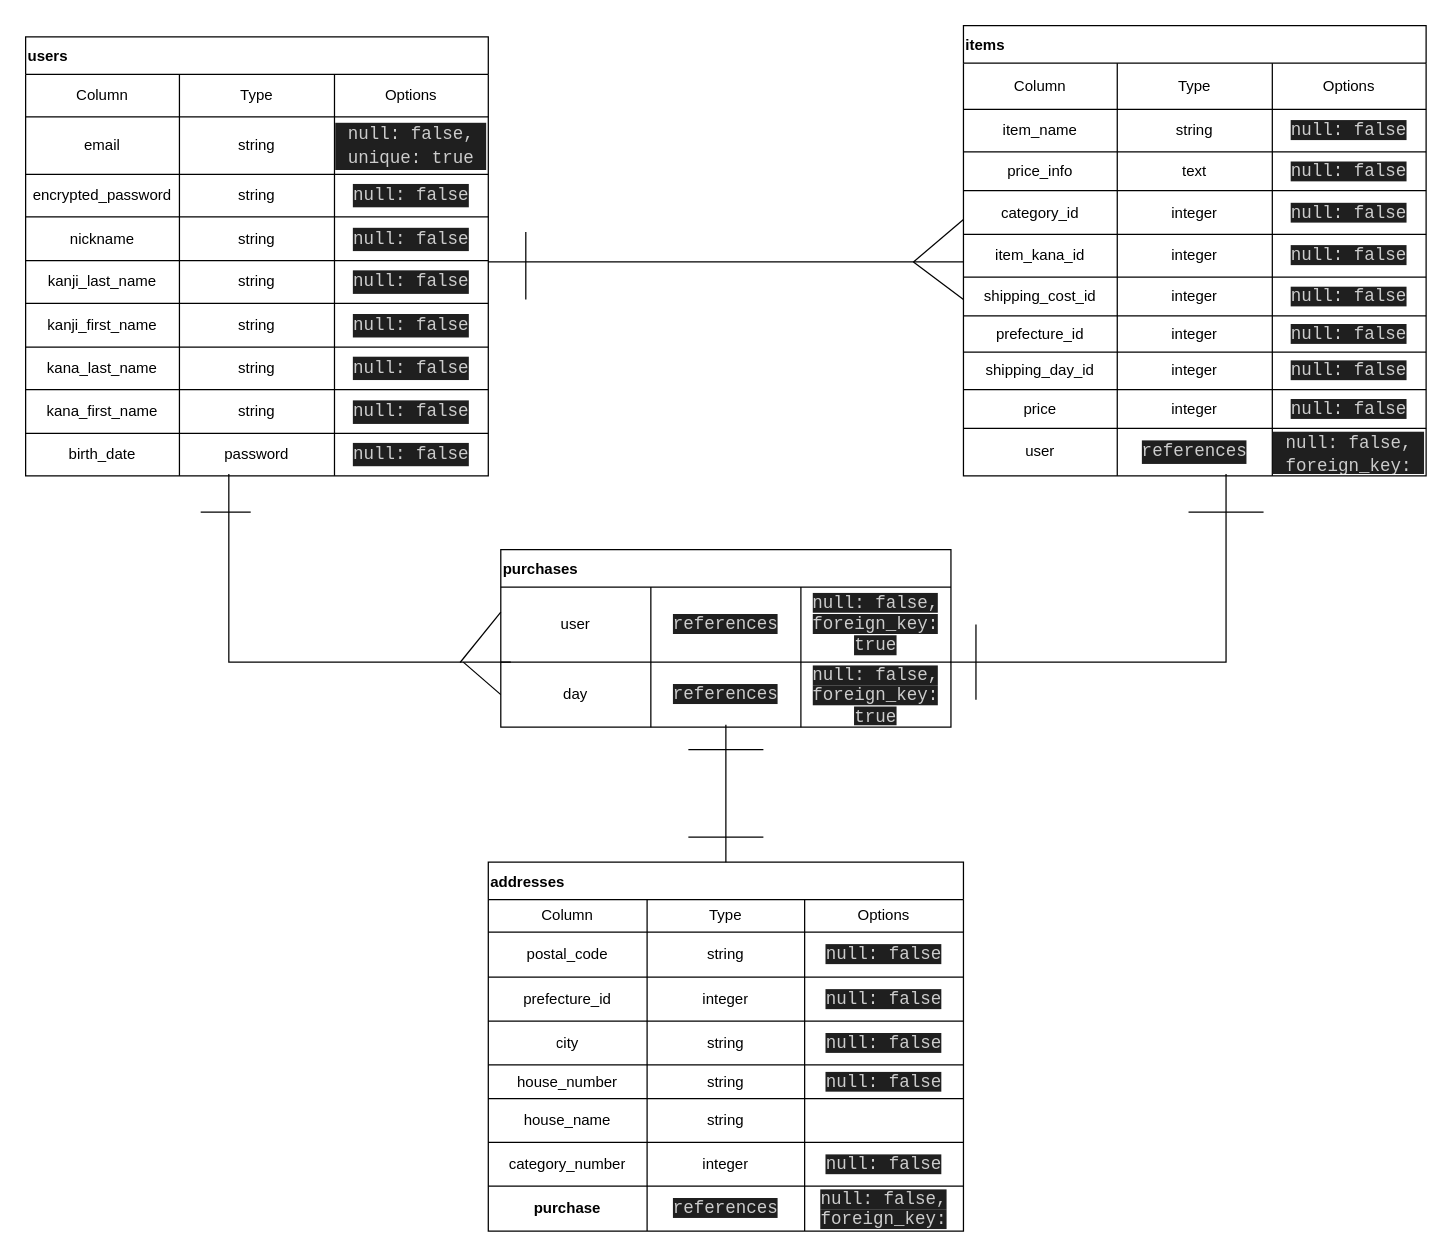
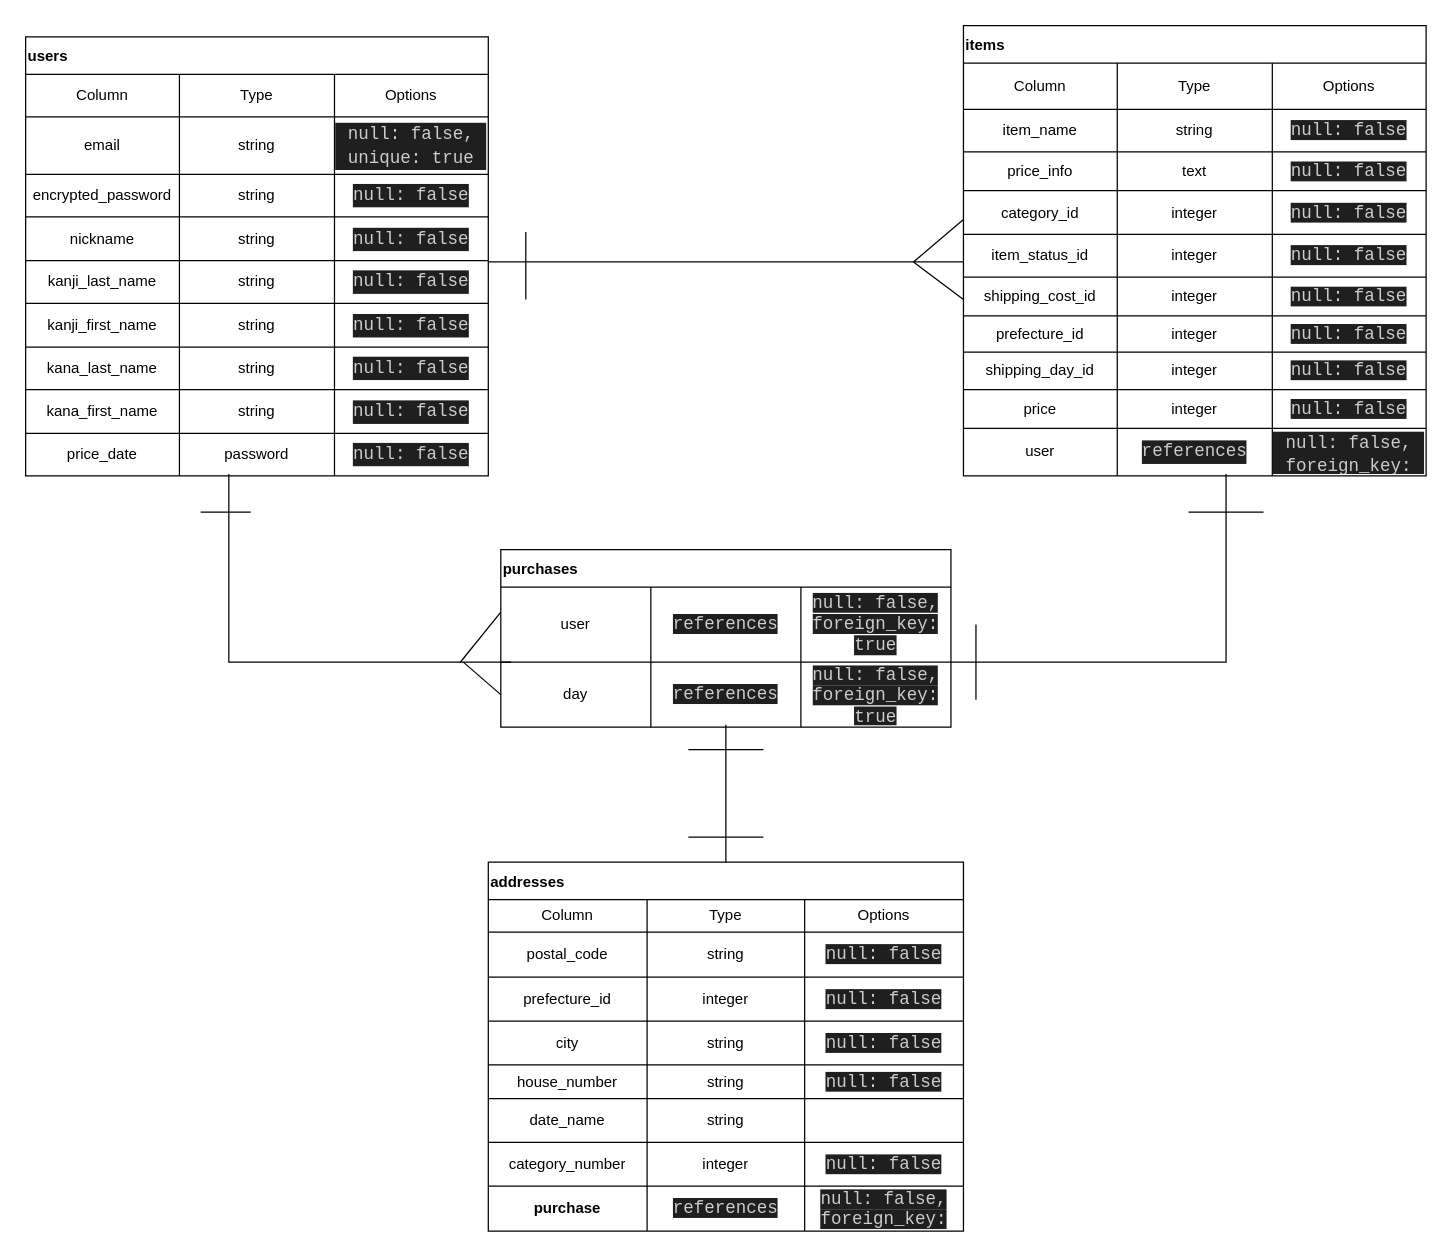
node "item_kana_id": label "item_kana_id" -> "item_status_id"
node "birth_date": label "birth_date" -> "price_date"
node "house_name": label "house_name" -> "date_name"
